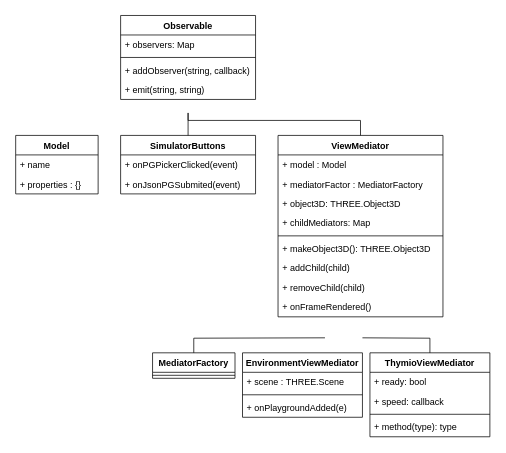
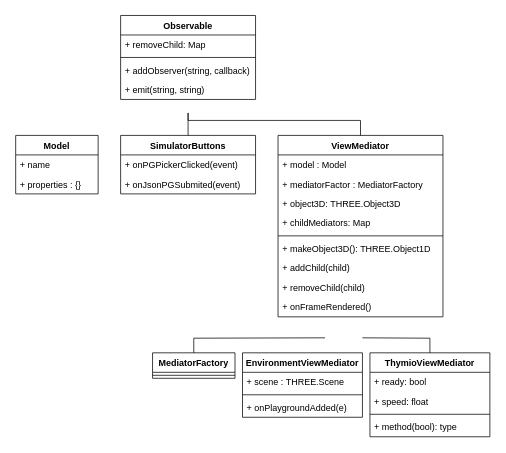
node "+ observers: Map": label "+ observers: Map" -> "+ removeChild: Map"
node "+ makeObject3D(): THREE.Object3D": label "+ makeObject3D(): THREE.Object3D" -> "+ makeObject3D(): THREE.Object1D"
node "+ speed: callback": label "+ speed: callback" -> "+ speed: float"
node "+ method(type): type": label "+ method(type): type" -> "+ method(bool): type"
